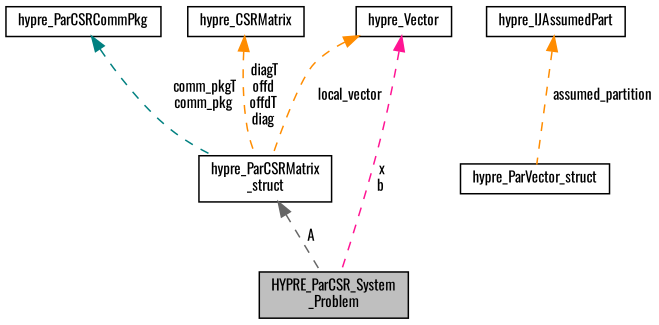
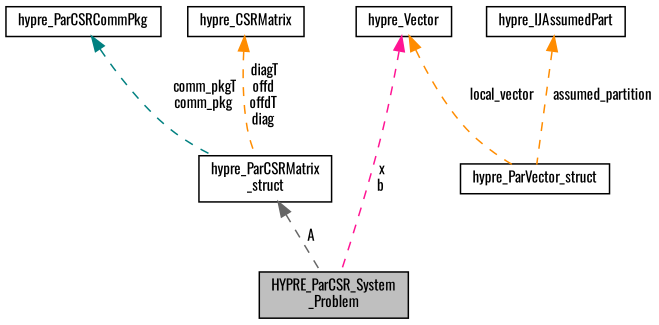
edge "hypre_ParCSRMatrix _struct" -> "hypre_Vector": now "hypre_ParVector_struct" -> "hypre_Vector"
